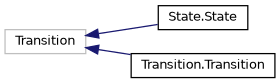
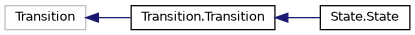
edge "State.State" -> "Transition": now "State.State" -> "Transition.Transition"
